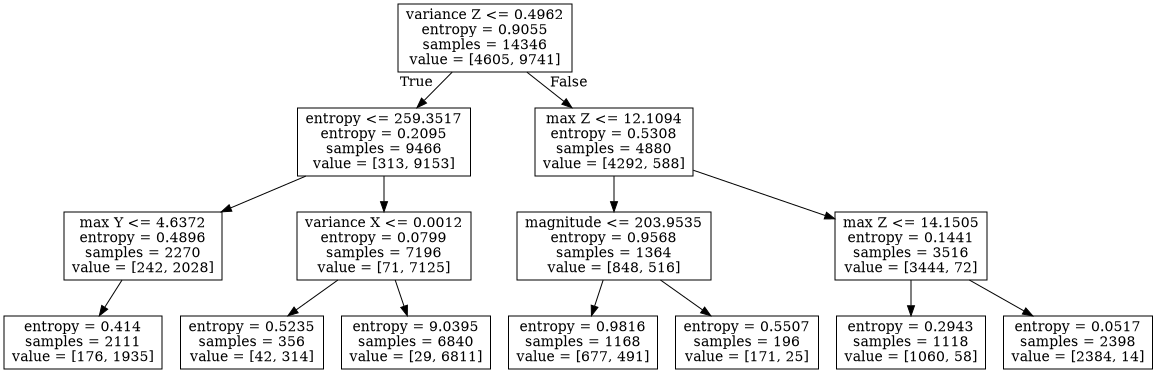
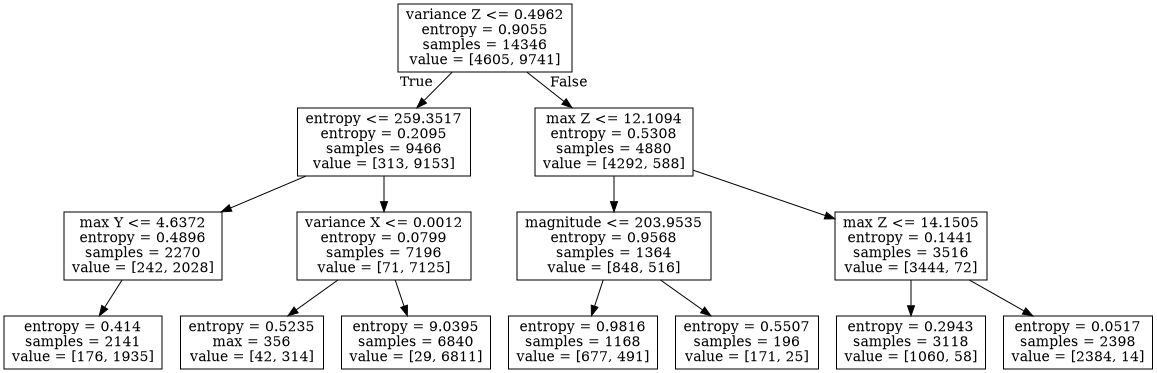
node "entropy = 0.414 samples = 2111 value = [176, 1935]": label "entropy = 0.414 samples = 2111 value = [176, 1935]" -> "entropy = 0.414 samples = 2141 value = [176, 1935]"
node "entropy = 0.5235 samples = 356 value = [42, 314]": label "entropy = 0.5235 samples = 356 value = [42, 314]" -> "entropy = 0.5235 max = 356 value = [42, 314]"
node "entropy = 0.2943 samples = 1118 value = [1060, 58]": label "entropy = 0.2943 samples = 1118 value = [1060, 58]" -> "entropy = 0.2943 samples = 3118 value = [1060, 58]"
